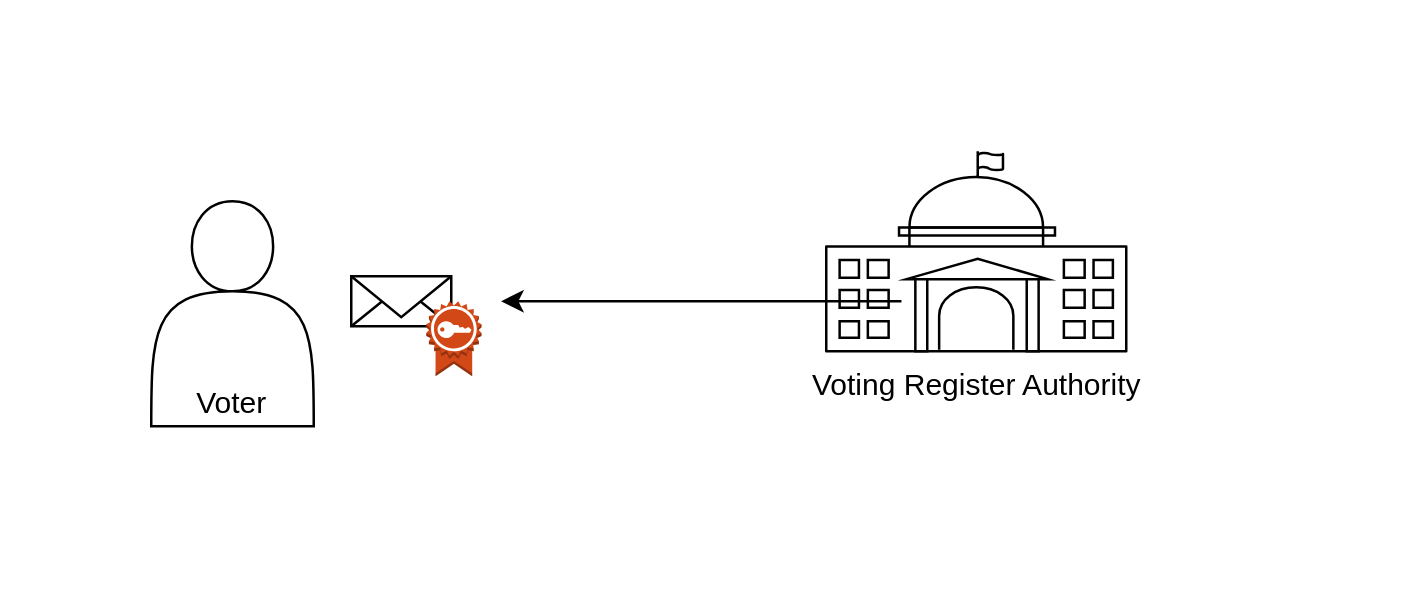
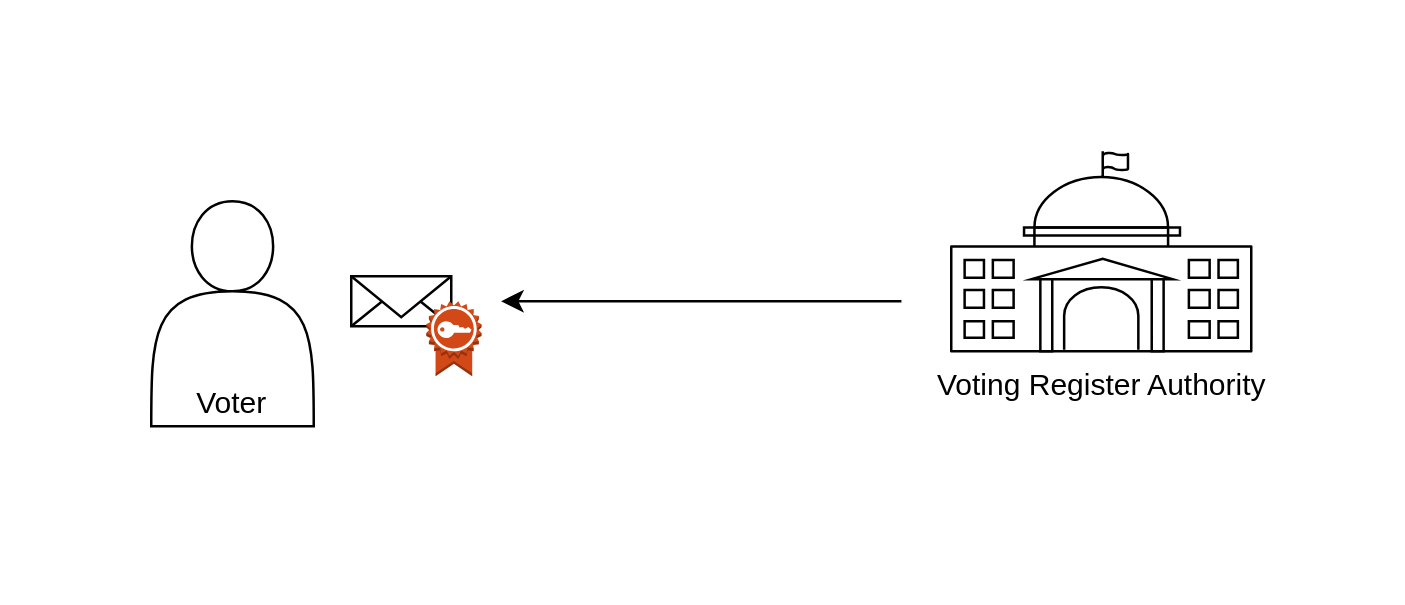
node "Voting Register Authority": moved (976, 251) -> (1101, 251)
